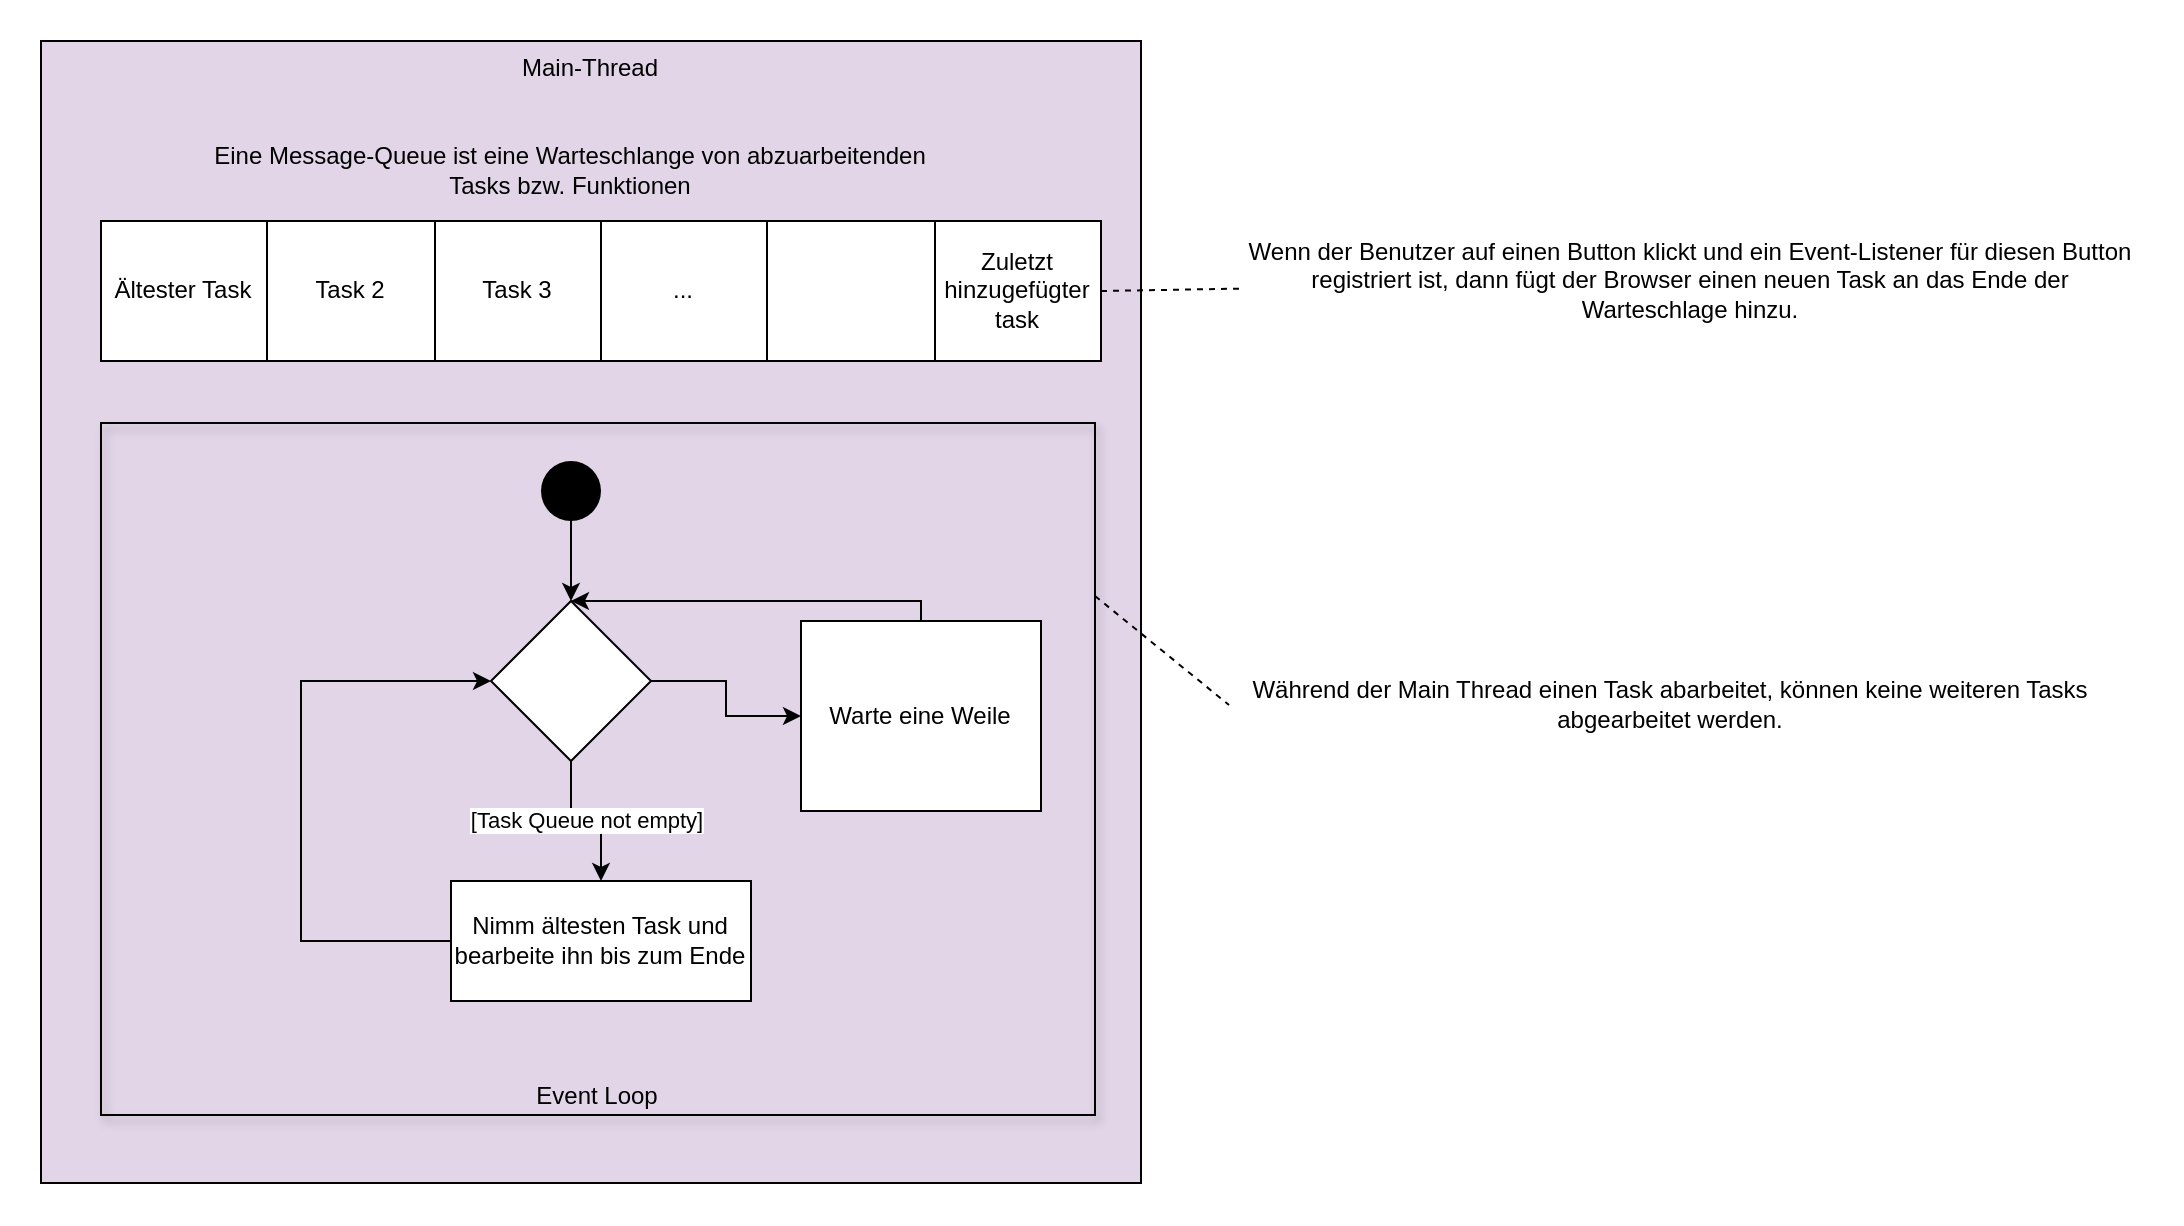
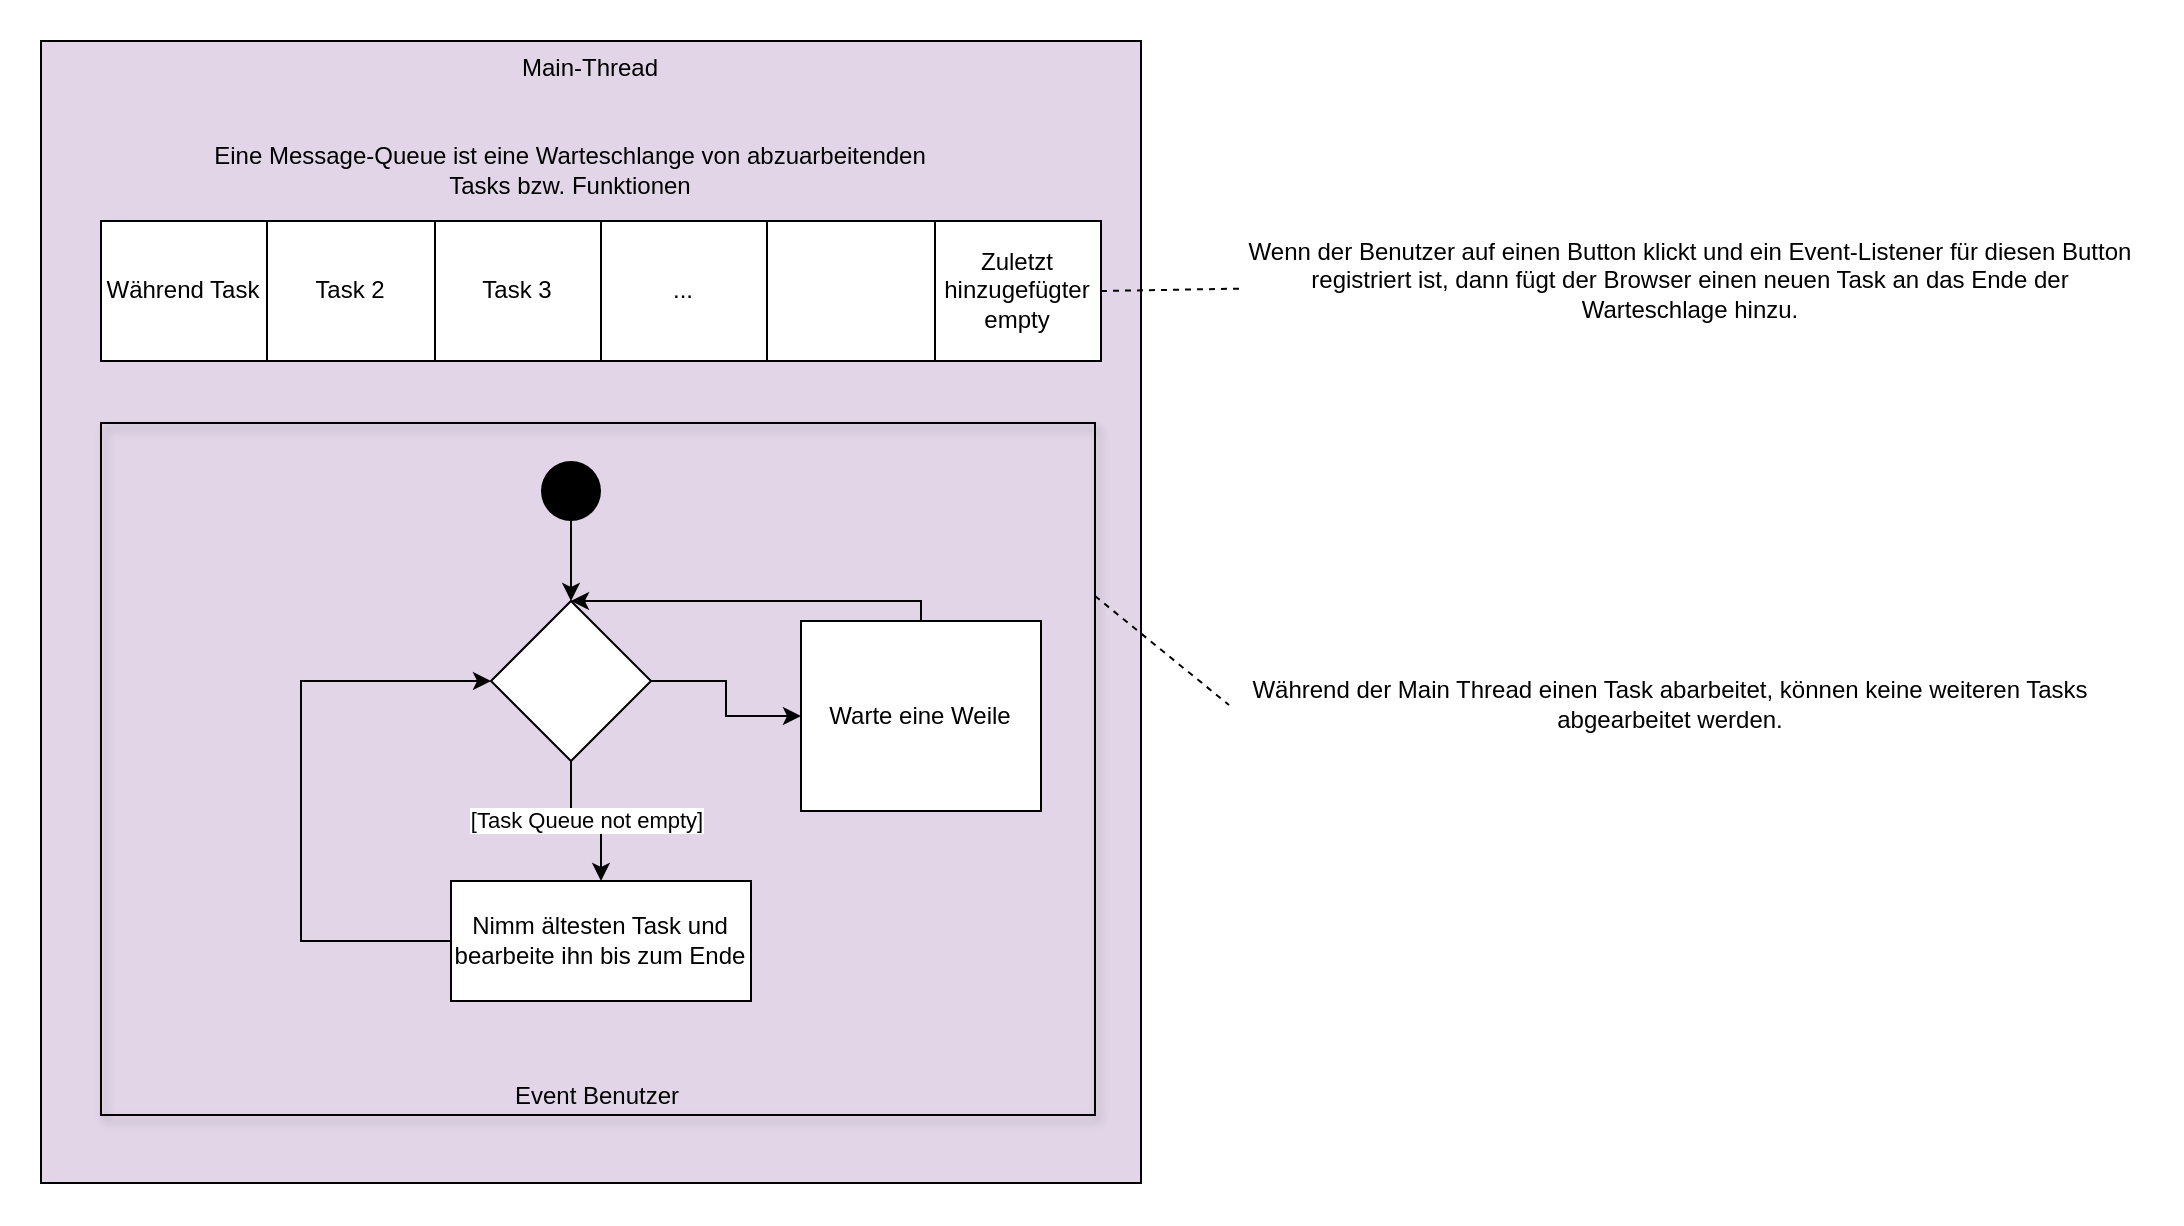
node "Ältester Task": label "Ältester Task" -> "Während Task"
node "Zuletzt hinzugefügter task": label "Zuletzt hinzugefügter task" -> "Zuletzt hinzugefügter empty"
node "Event Loop": label "Event Loop" -> "Event Benutzer"
